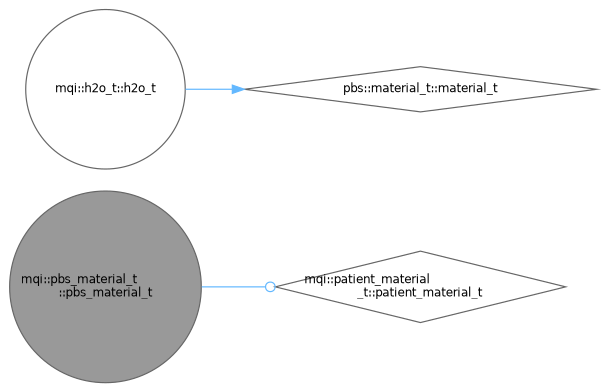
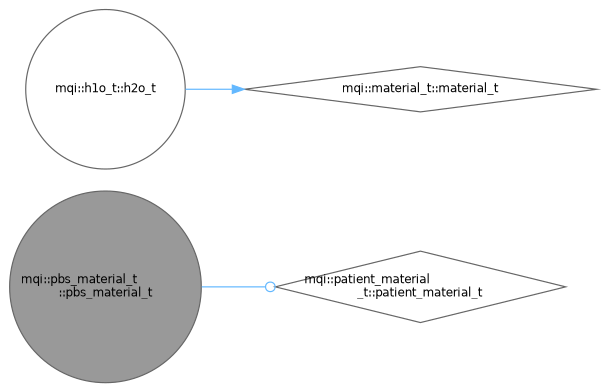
node "mqi::h2o_t::h2o_t": label "mqi::h2o_t::h2o_t" -> "mqi::h1o_t::h2o_t"
node "pbs::material_t::material_t": label "pbs::material_t::material_t" -> "mqi::material_t::material_t"
